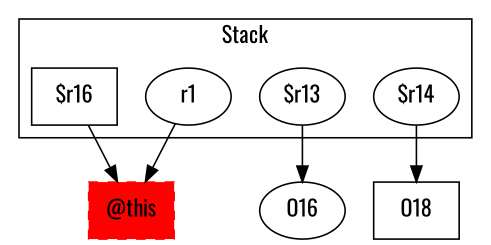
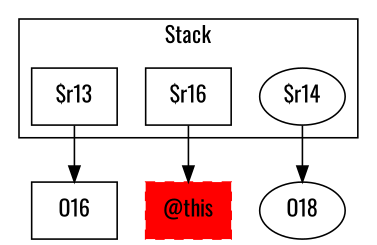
node "r1": removed
node "$r13": shape ellipse -> box
node "O16": shape ellipse -> box
node "O18": shape box -> ellipse
